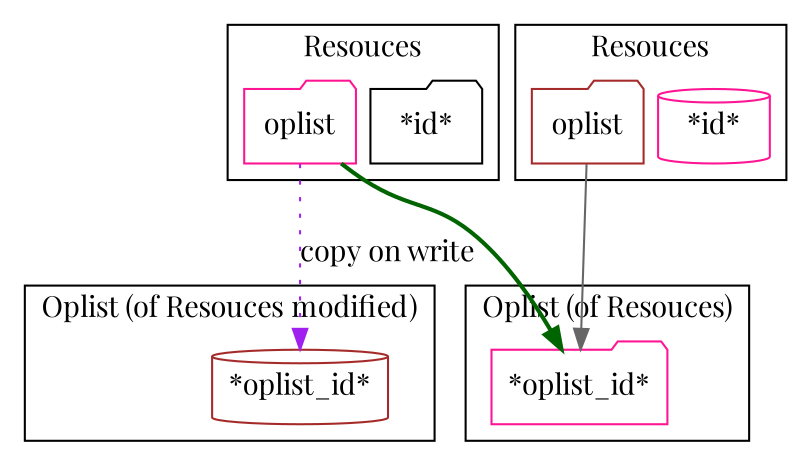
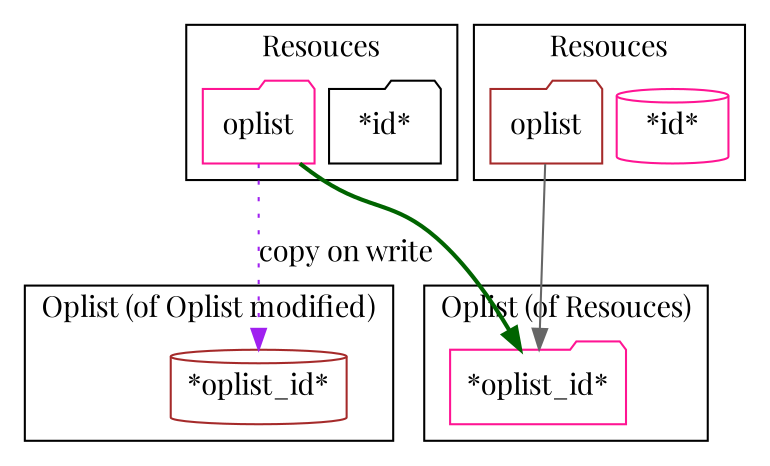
cluster "Oplist (of Resouces modified)": label "Oplist (of Resouces modified)" -> "Oplist (of Oplist modified)"
